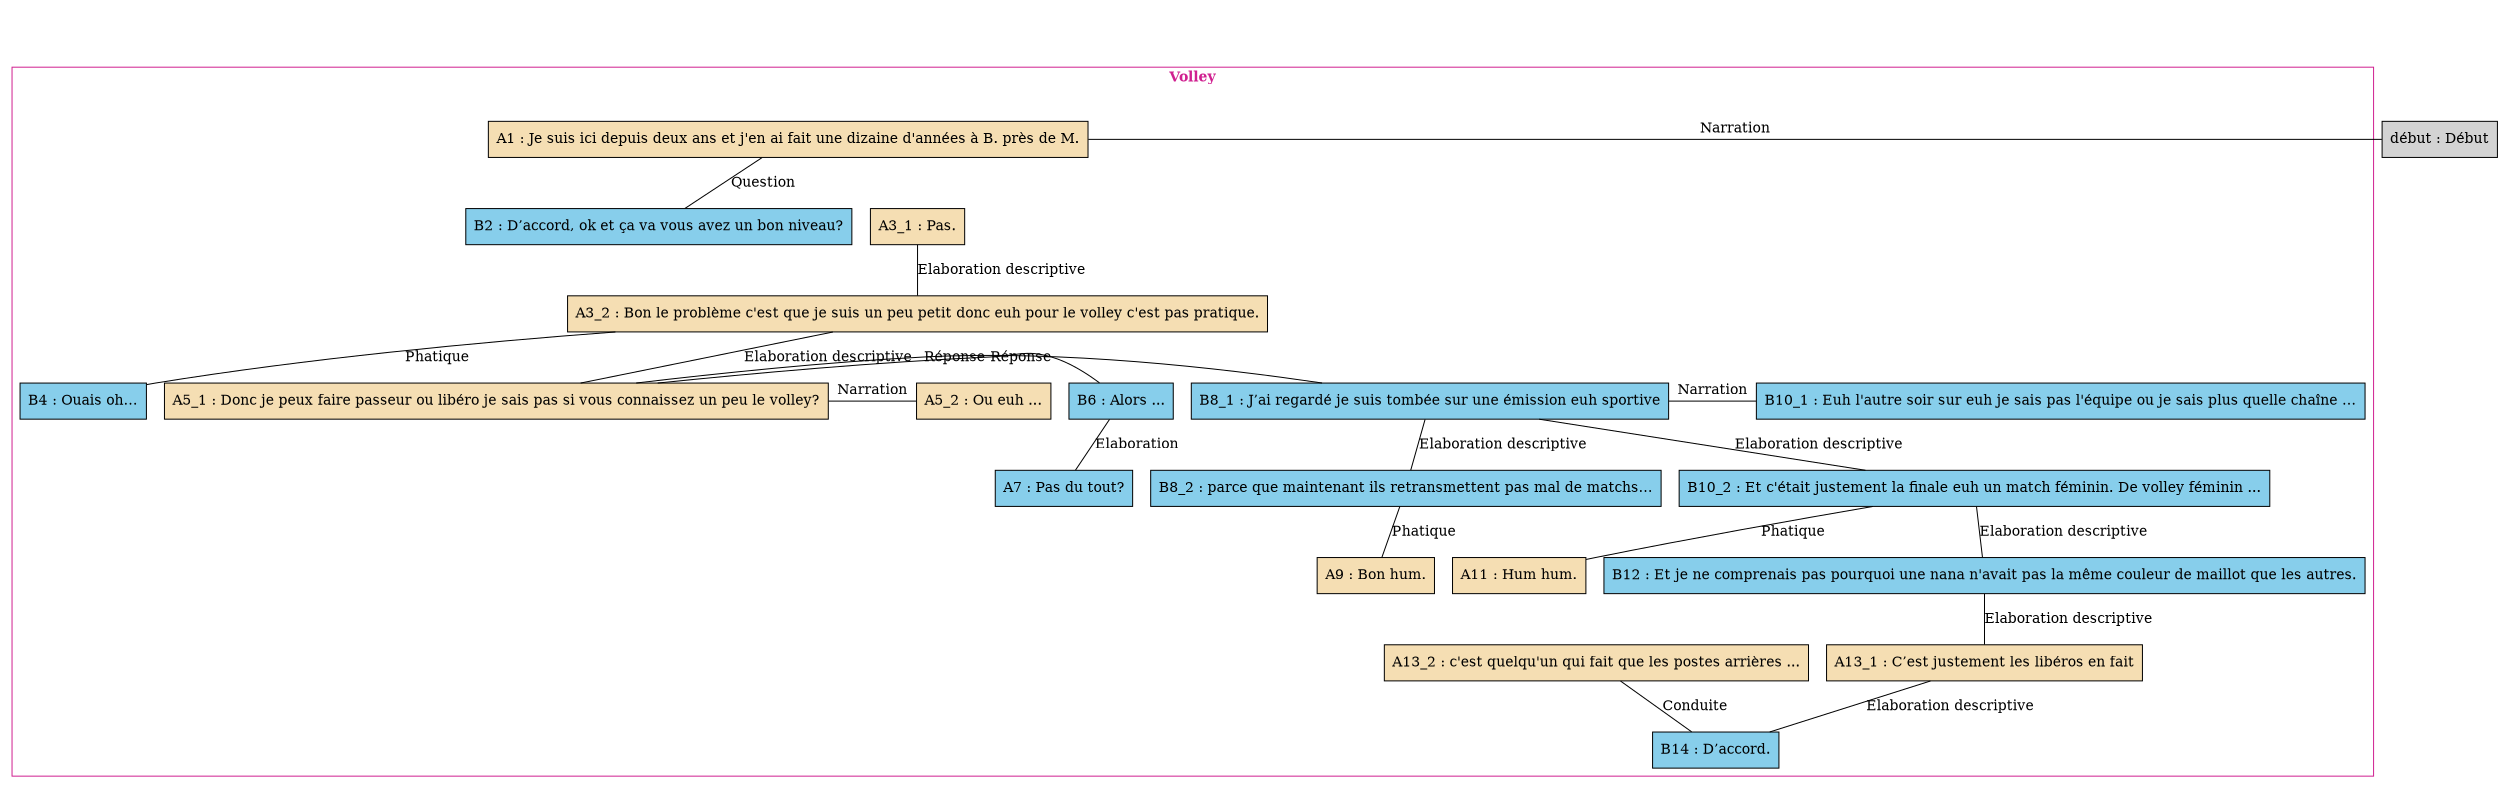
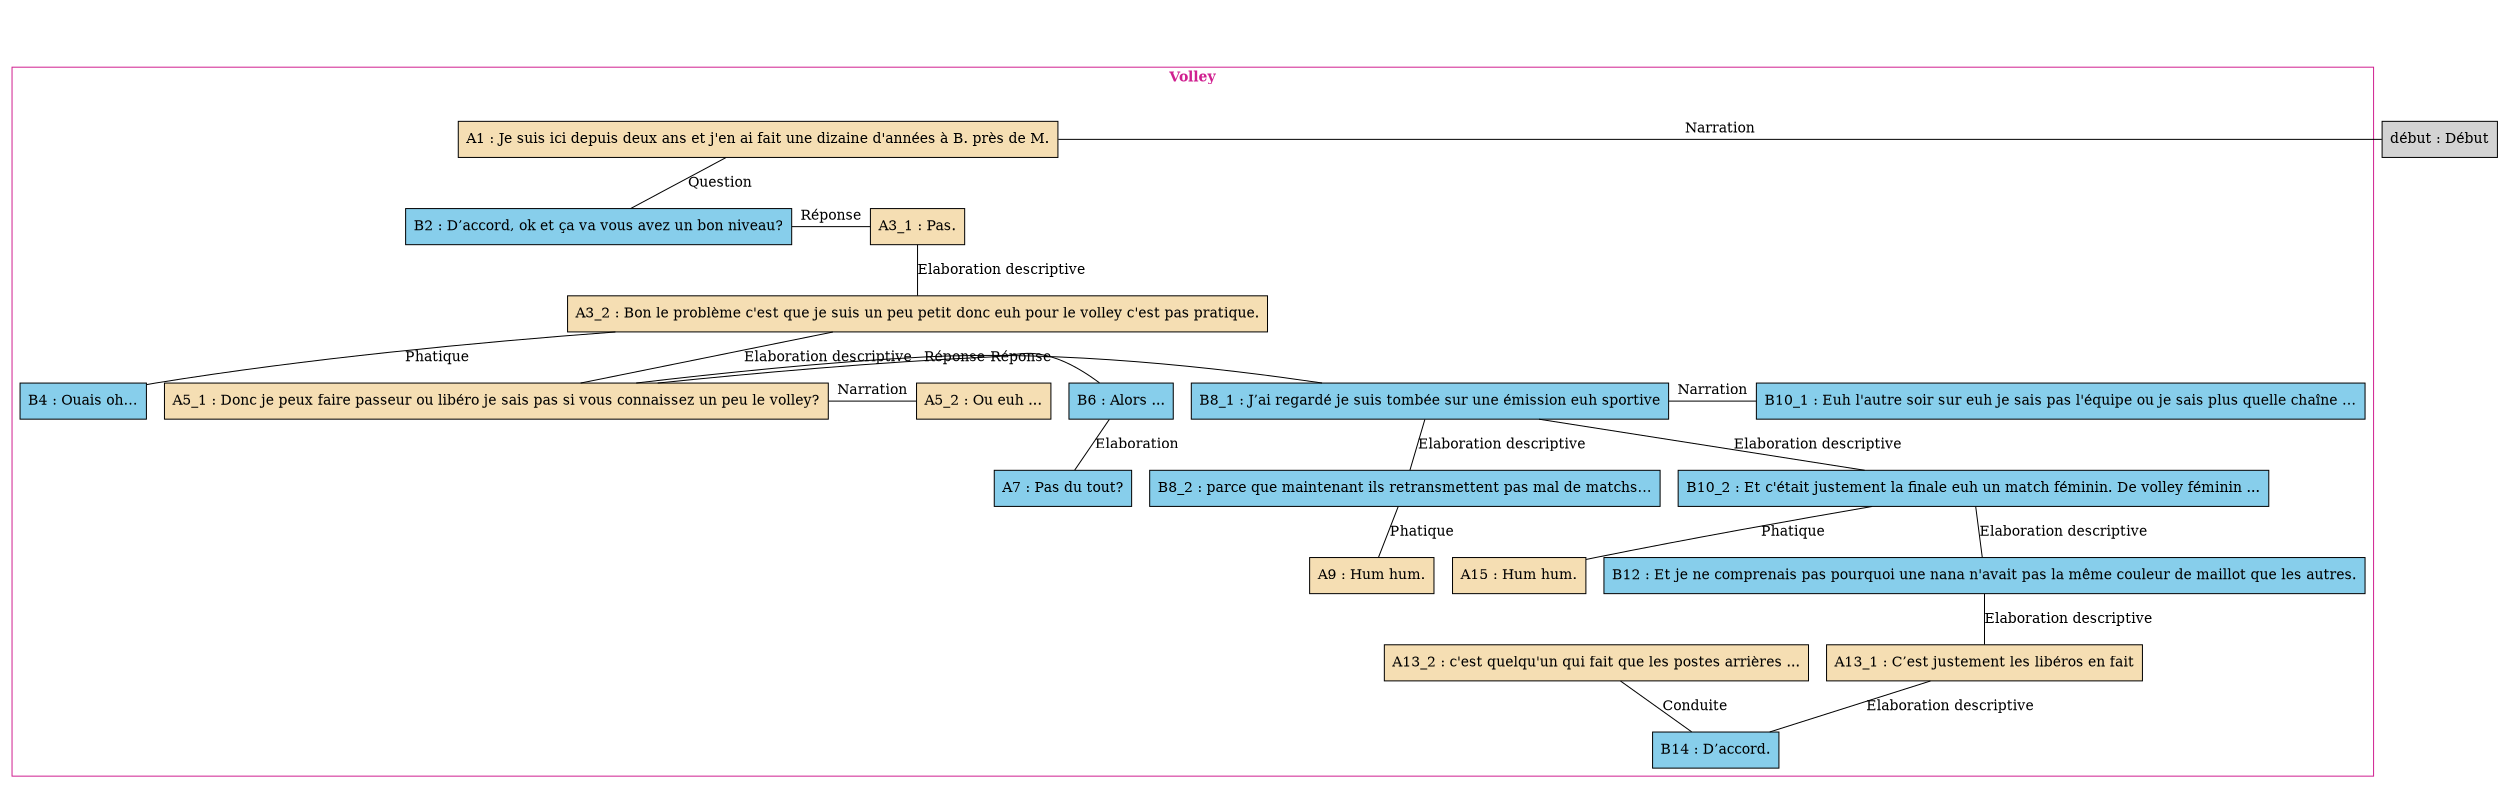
edge "B2 : D’accord, ok et ça va vous avez un bon niveau?" -- "A3_1 : Pas.": added, label "Réponse"
node "A9 : Bon hum.": label "A9 : Bon hum." -> "A9 : Hum hum."
node "A11 : Hum hum.": label "A11 : Hum hum." -> "A15 : Hum hum."
